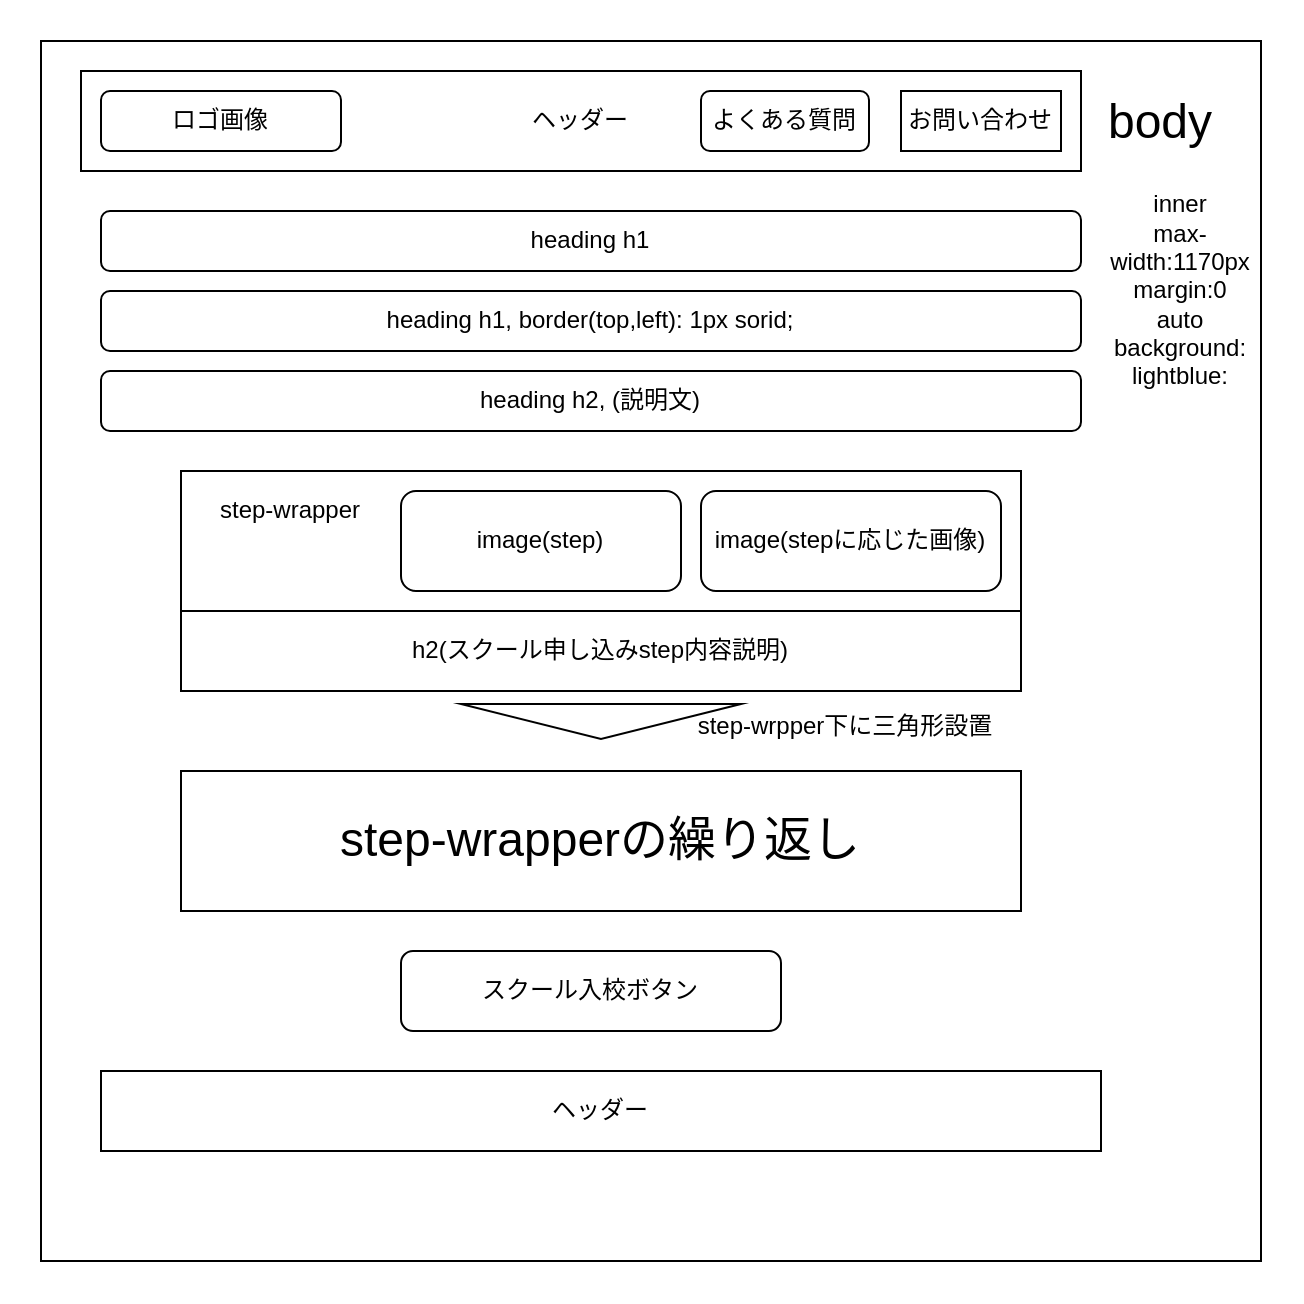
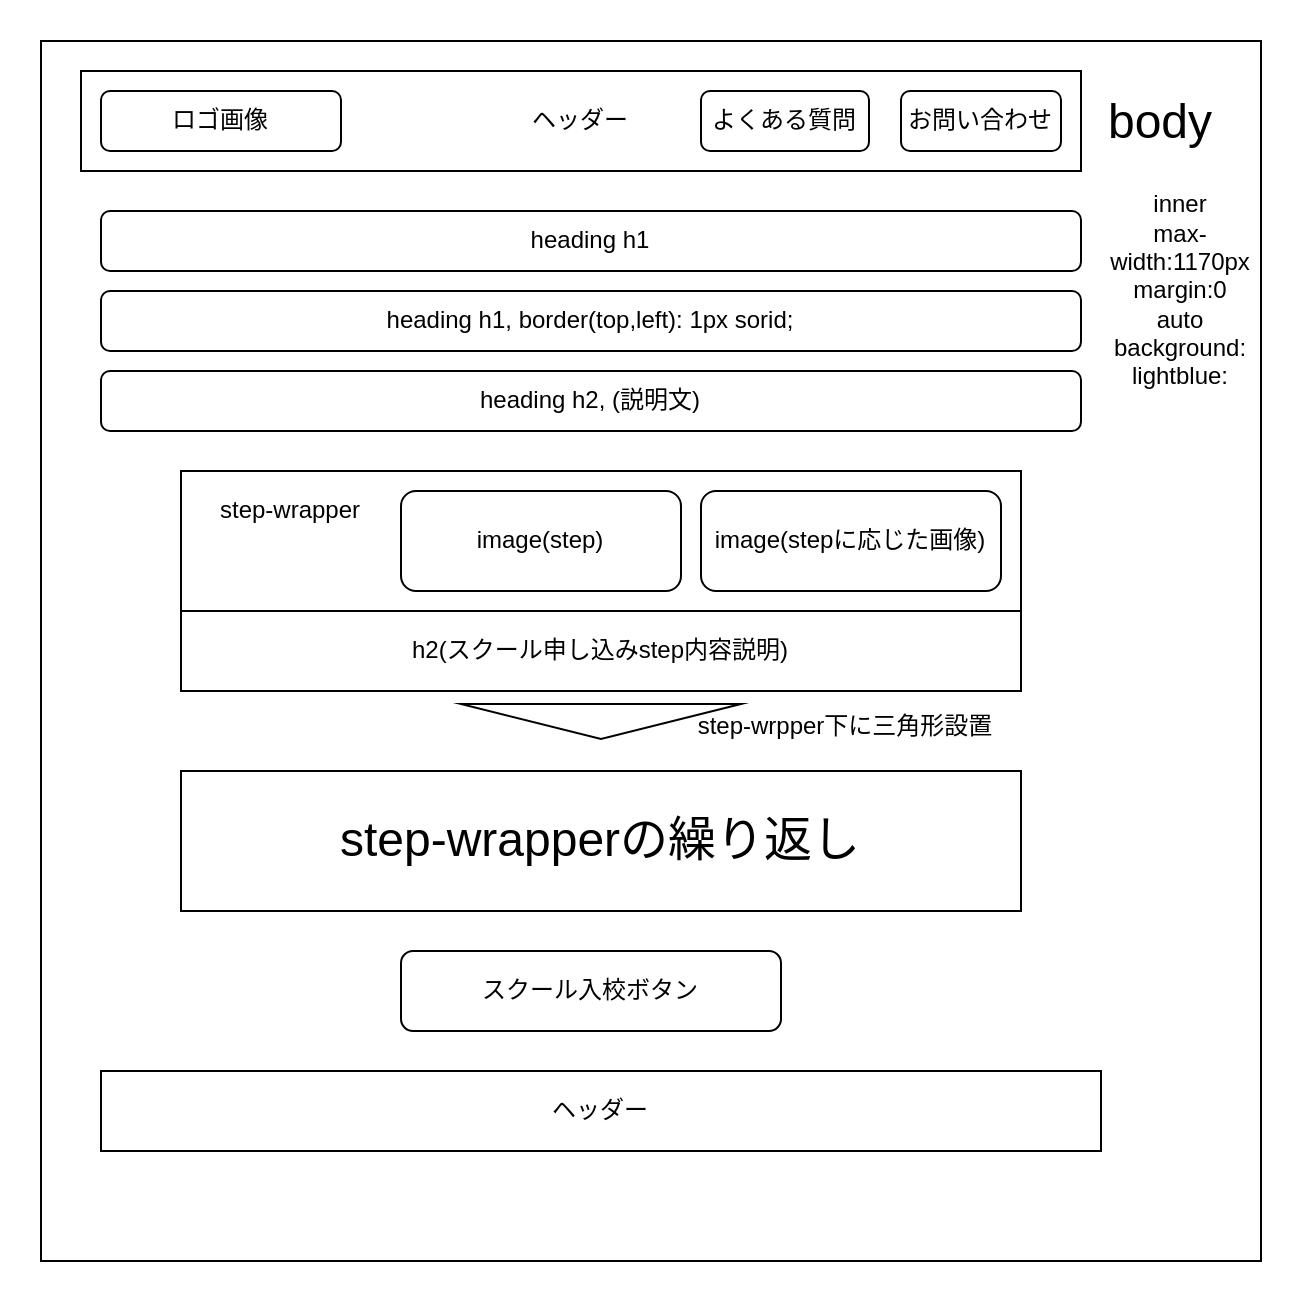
node "お問い合わせ": shape rectangle -> rounded rectangle
